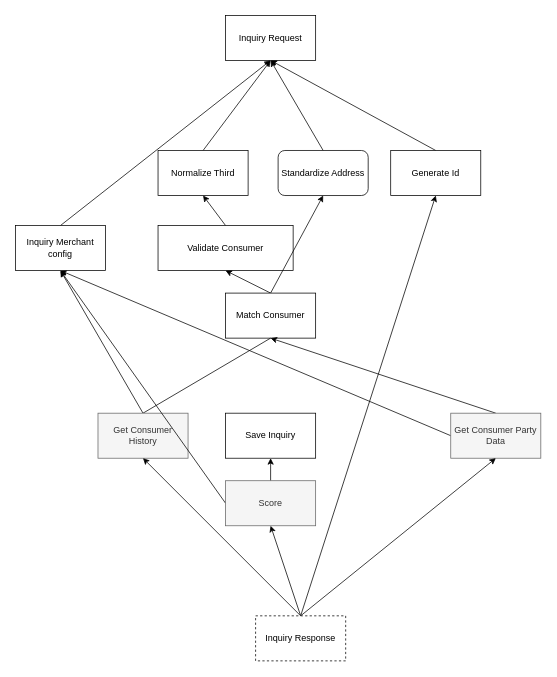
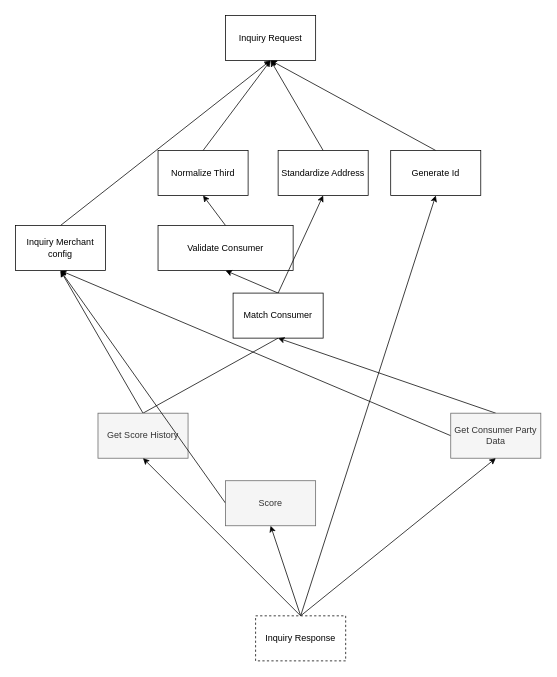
node "Standardize Address": shape rounded rectangle -> rectangle
node "Match Consumer": moved (270, 315) -> (278, 315)
node "Get Consumer History": label "Get Consumer History" -> "Get Score History"
node "Save Inquiry": removed
edge "Score" -> "Save Inquiry": removed
